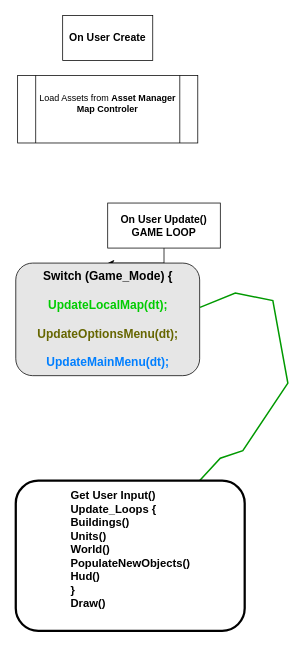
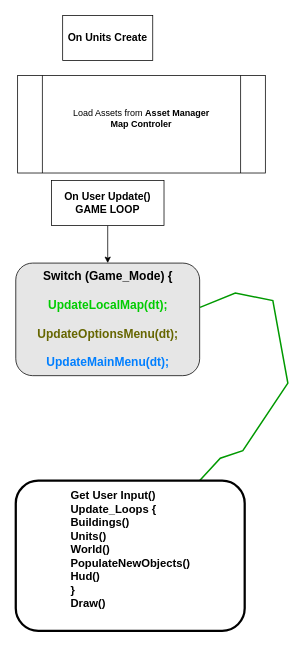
node "On User Create": label "On User Create" -> "On Units Create"
node "Load Assets from Asset Manager Map Controler": size 180x68 -> 248x98
node "On User Update() GAME LOOP": moved (164, 225) -> (108, 203)
